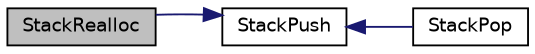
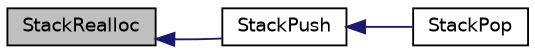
edge "StackRealloc" -> "StackPush": reversed
